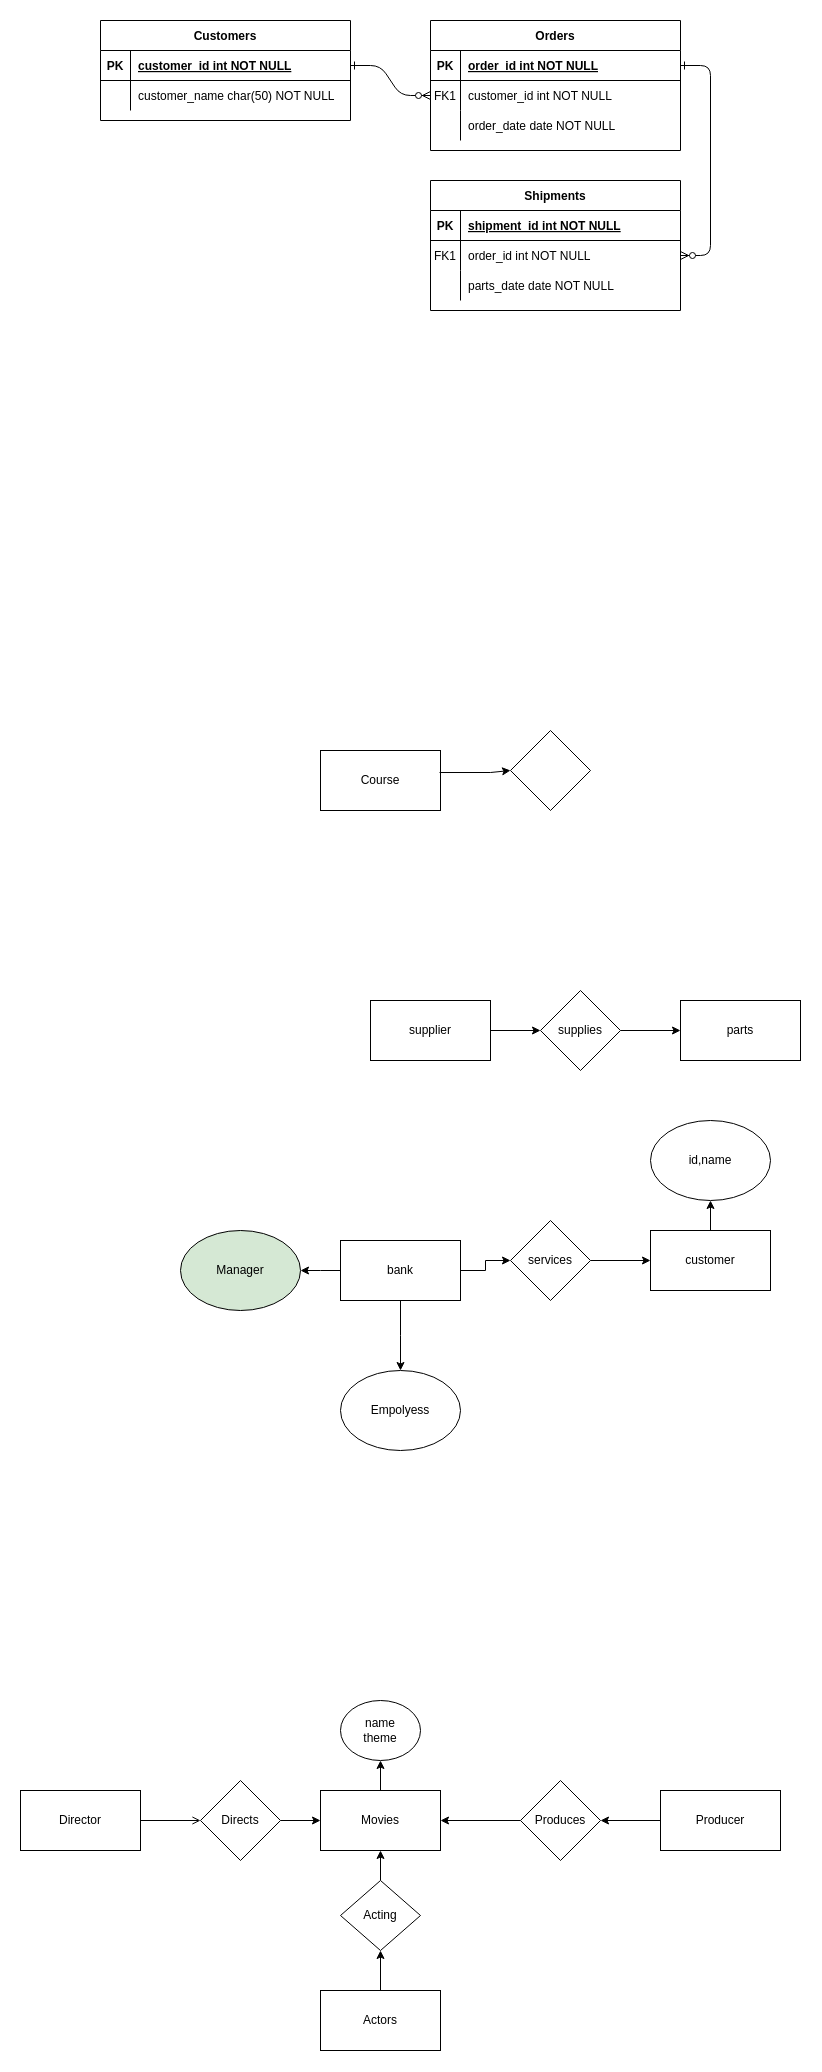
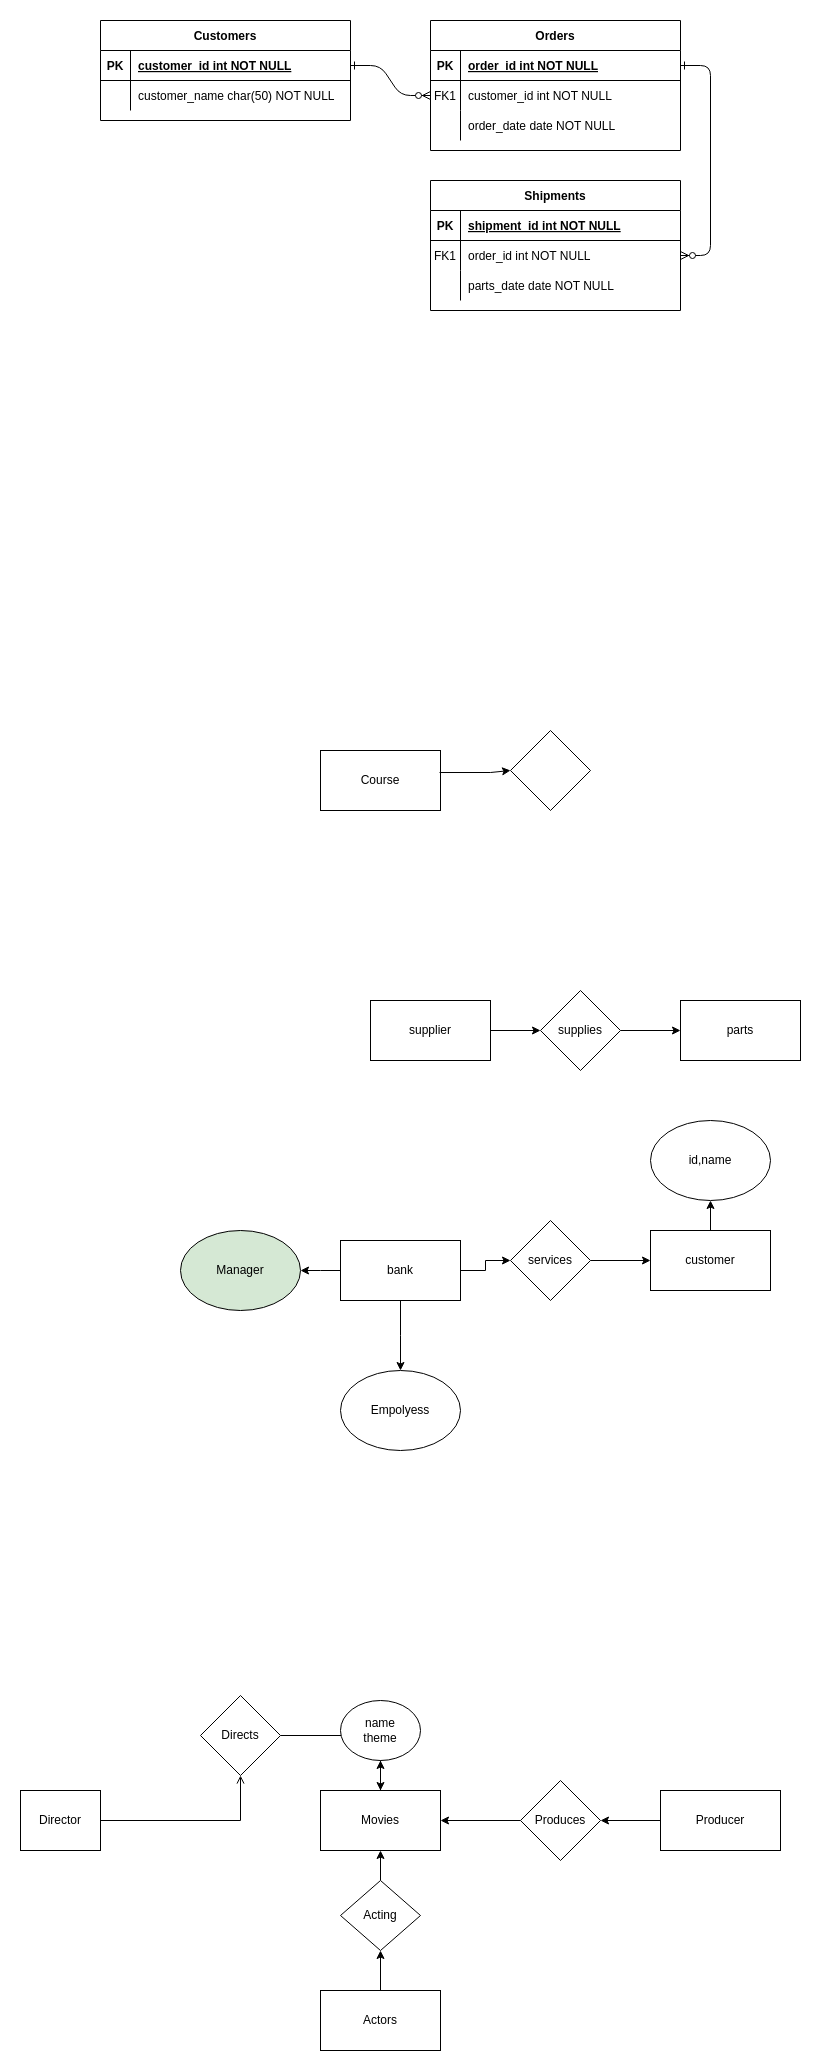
node "Director": size 120x60 -> 80x60
node "Directs": moved (241, 1821) -> (241, 1736)
